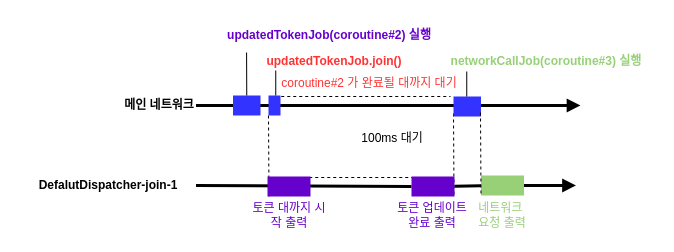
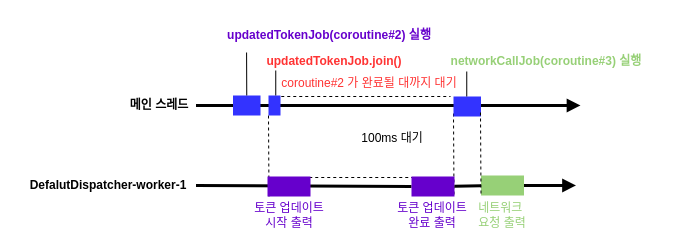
node "메인 네트워크": label "메인 네트워크" -> "메인 스레드"
node "DefalutDispatcher-join-1": label "DefalutDispatcher-join-1" -> "DefalutDispatcher-worker-1"
node "토큰 대까지 시작 출력": label "토큰 대까지 시작 출력" -> "토큰 업데이트 시작 출력"
